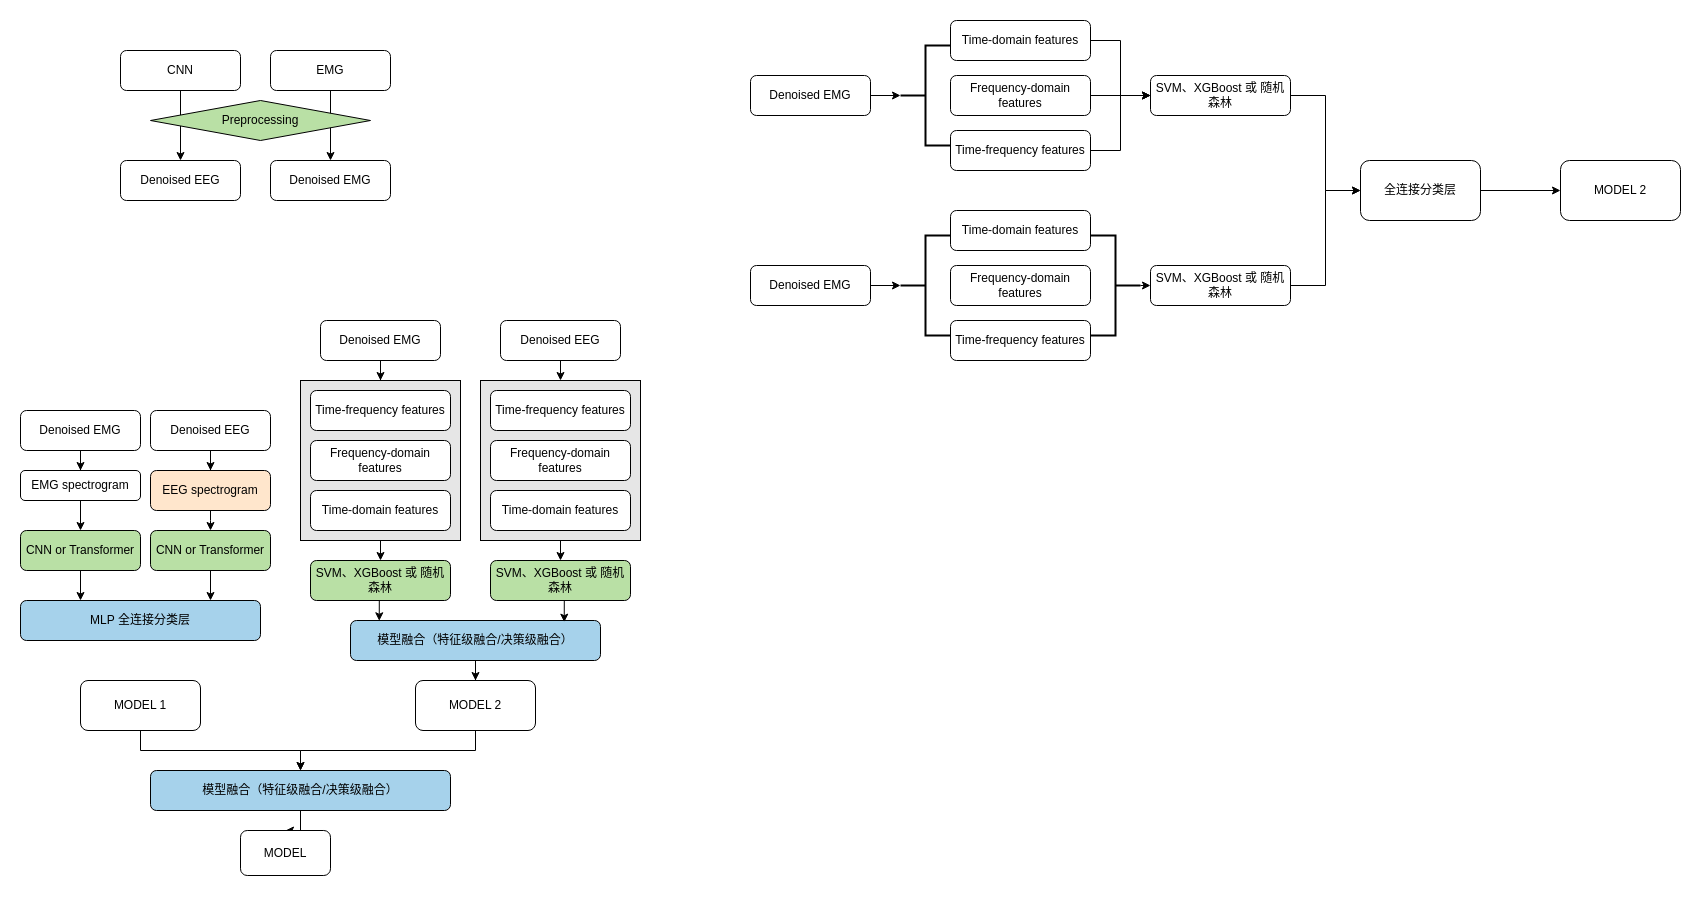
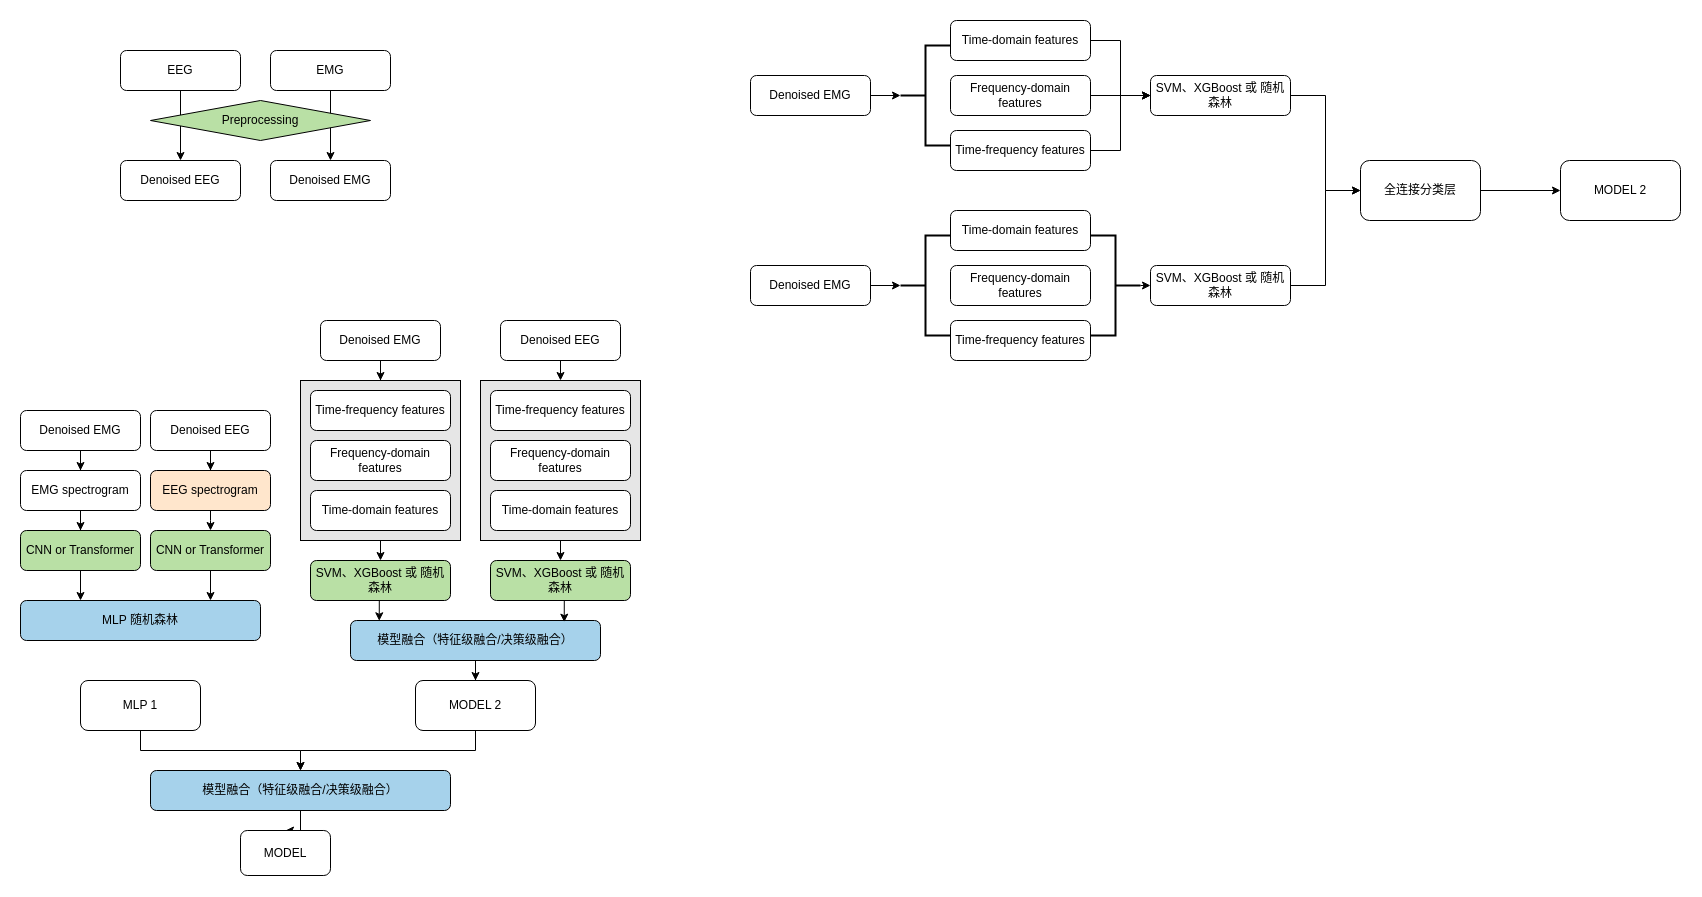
node "CNN": label "CNN" -> "EEG"
node "EMG spectrogram": size 120x30 -> 120x40
node "MLP 全连接分类层": label "MLP 全连接分类层" -> "MLP 随机森林"
node "MODEL 1": label "MODEL 1" -> "MLP 1"
